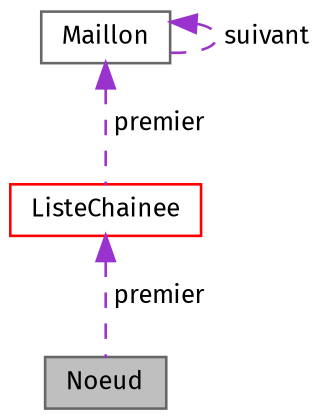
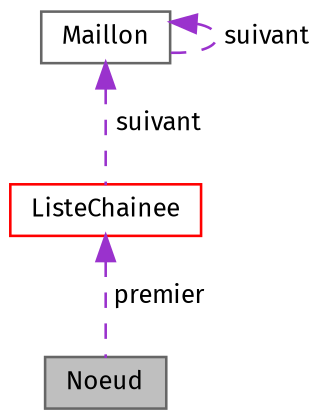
edge "ListeChainee" -> "Maillon": label " premier" -> " suivant"
